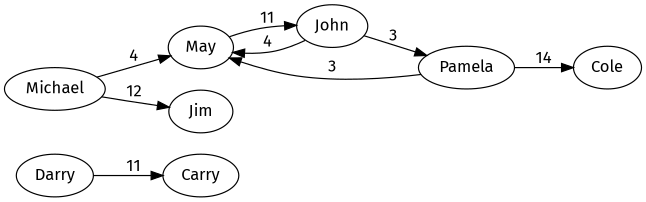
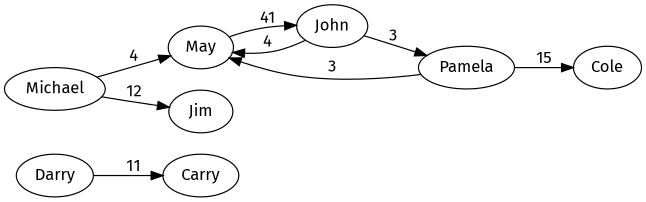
edge "May" -> "John": label "11" -> "41"
edge "Pamela" -> "Cole": label "14" -> "15"
